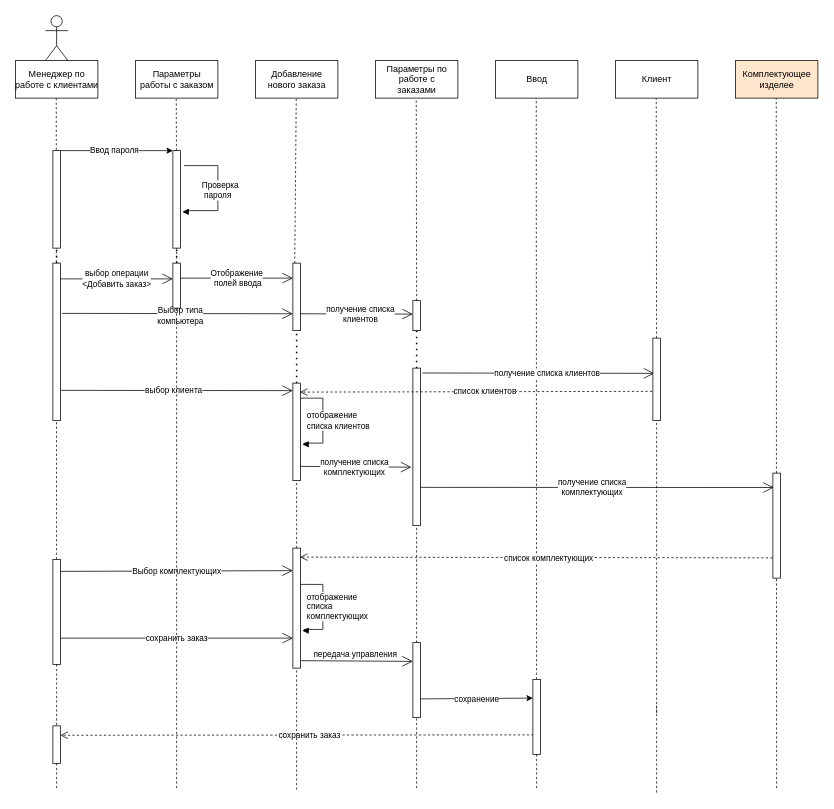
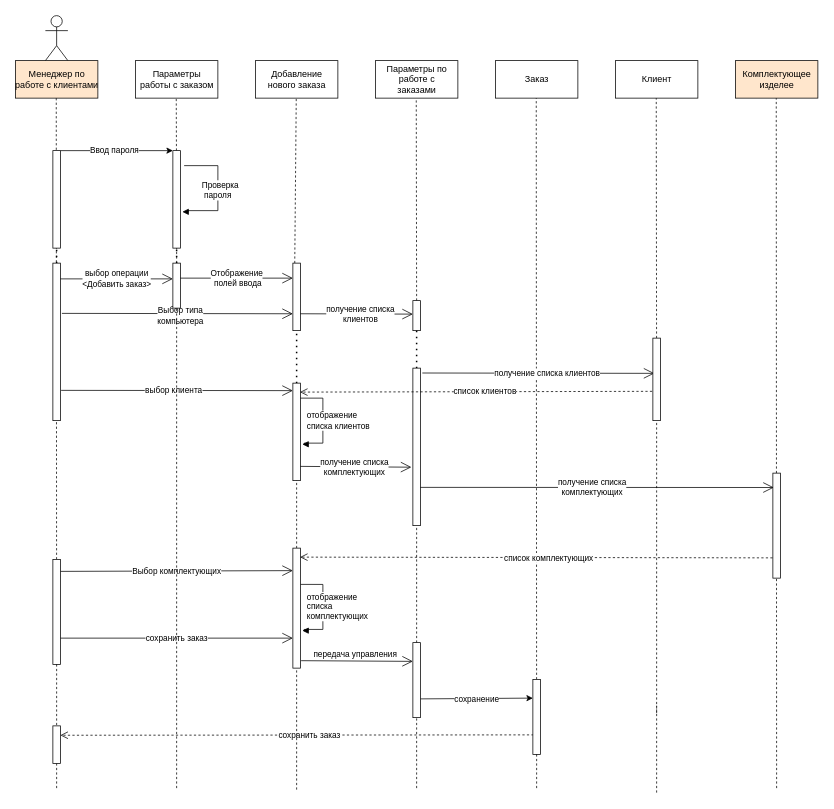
node "Менеджер по работе с клиентами": fillcolor #ffffff -> #ffe6cc
node "Ввод": label "Ввод" -> "Заказ"
